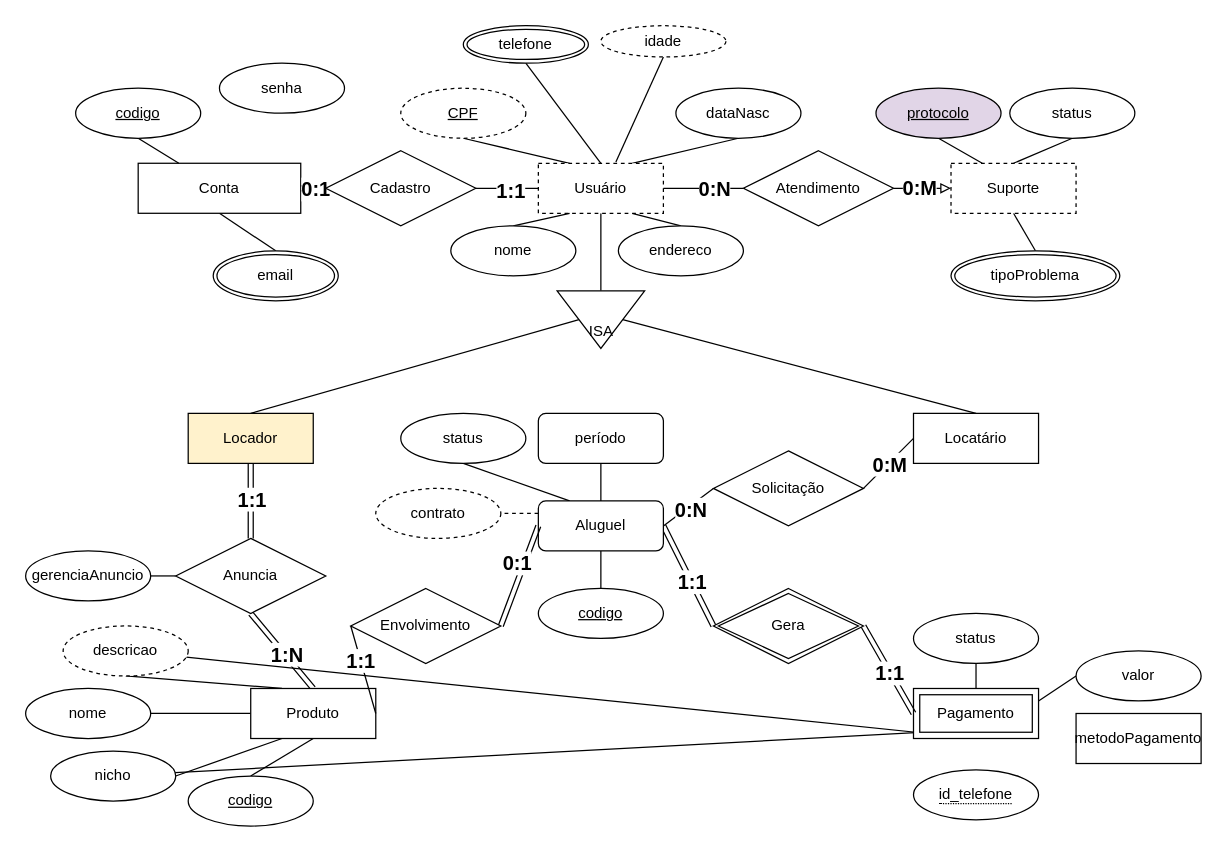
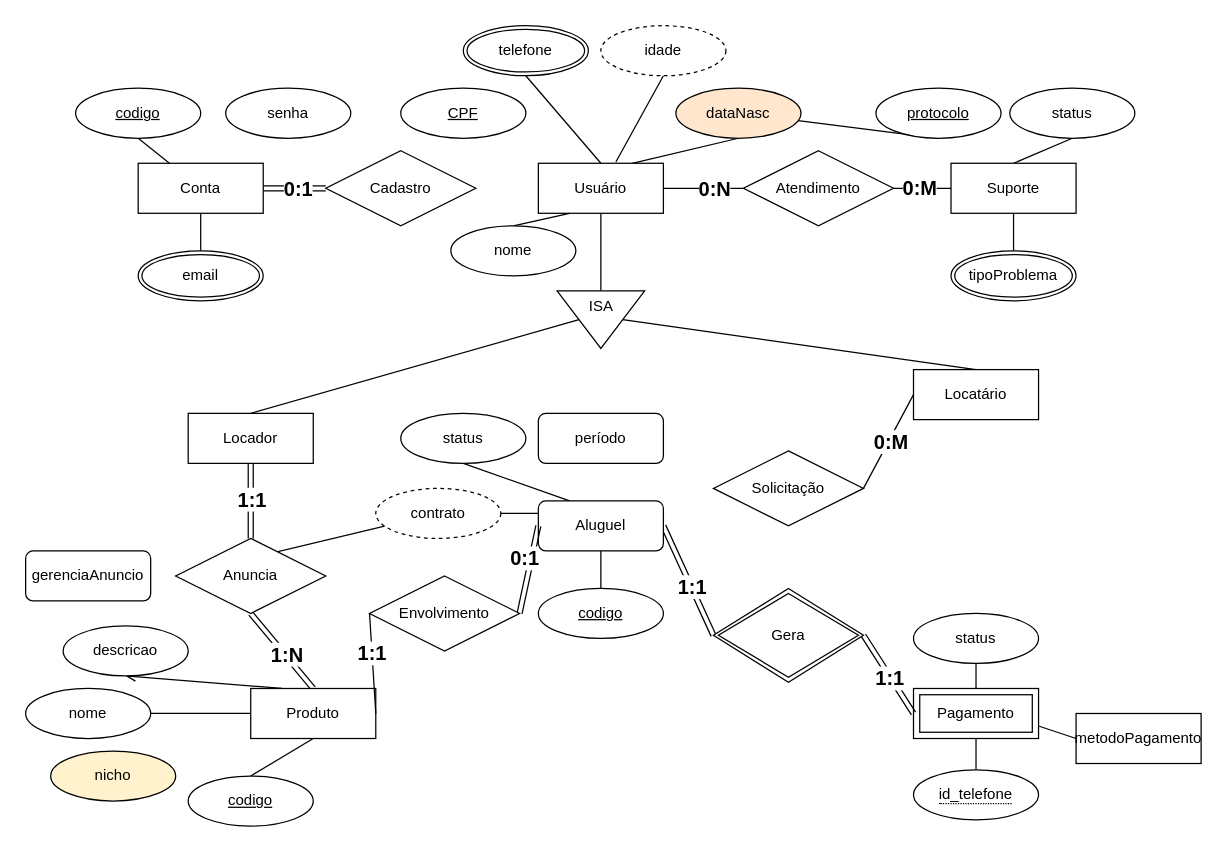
node "idade": size 125x31 -> 125x50
node "telefone": size 125x38 -> 125x50
node "senha": moved (282, 88) -> (288, 113)
node "CPF": style dashed -> solid
node "dataNasc": fillcolor #ffffff -> #ffe6cc
node "protocolo": fillcolor #e1d5e7 -> #ffffff
edge "CPF" -- "Usuário": removed
edge "protocolo" -- "Suporte": now "protocolo" -- "dataNasc"
node "Conta": size 163x50 -> 125x50
edge "Cadastro" -- "Usuário": removed, label "1:1"
node "Usuário": style dashed -> solid
edge "Atendimento" -> "Suporte": arrowhead block -> none
node "Suporte": style dashed -> solid
edge "Usuário" -- "endereco": removed
node "endereco": removed
node "email": moved (276, 276) -> (201, 276)
node "tipoProblema": size 169x50 -> 125x50
node "ISA": moved (601, 332) -> (601, 307)
node "Locador": fillcolor #fff2cc -> #ffffff
node "Locatário": moved (976, 438) -> (976, 394)
edge "período" -- "Aluguel": removed
edge "Solicitação" -- "Aluguel": removed, label "0:N"
edge "contrato" -- "Aluguel": style dashed -> solid
node "gerenciaAnuncio": shape ellipse -> rounded rectangle
edge "gerenciaAnuncio" -- "Anuncia": now "contrato" -- "Anuncia"
node "Envolvimento": moved (426, 626) -> (444, 613)
node "Gera": size 150x75 -> 150x94
node "descricao": style dashed -> solid
edge "descricao" -- "Produto": arrowhead none -> open
node "valor": removed
edge "valor" -- "Pagamento": removed
edge "descricao" -- "Pagamento": now "id_telefone" -- "Pagamento"
edge "Pagamento" -- "nicho": now "Pagamento" -- "metodoPagamento"
edge "Produto" -- "nicho": removed
node "nicho": fillcolor #ffffff -> #fff2cc
